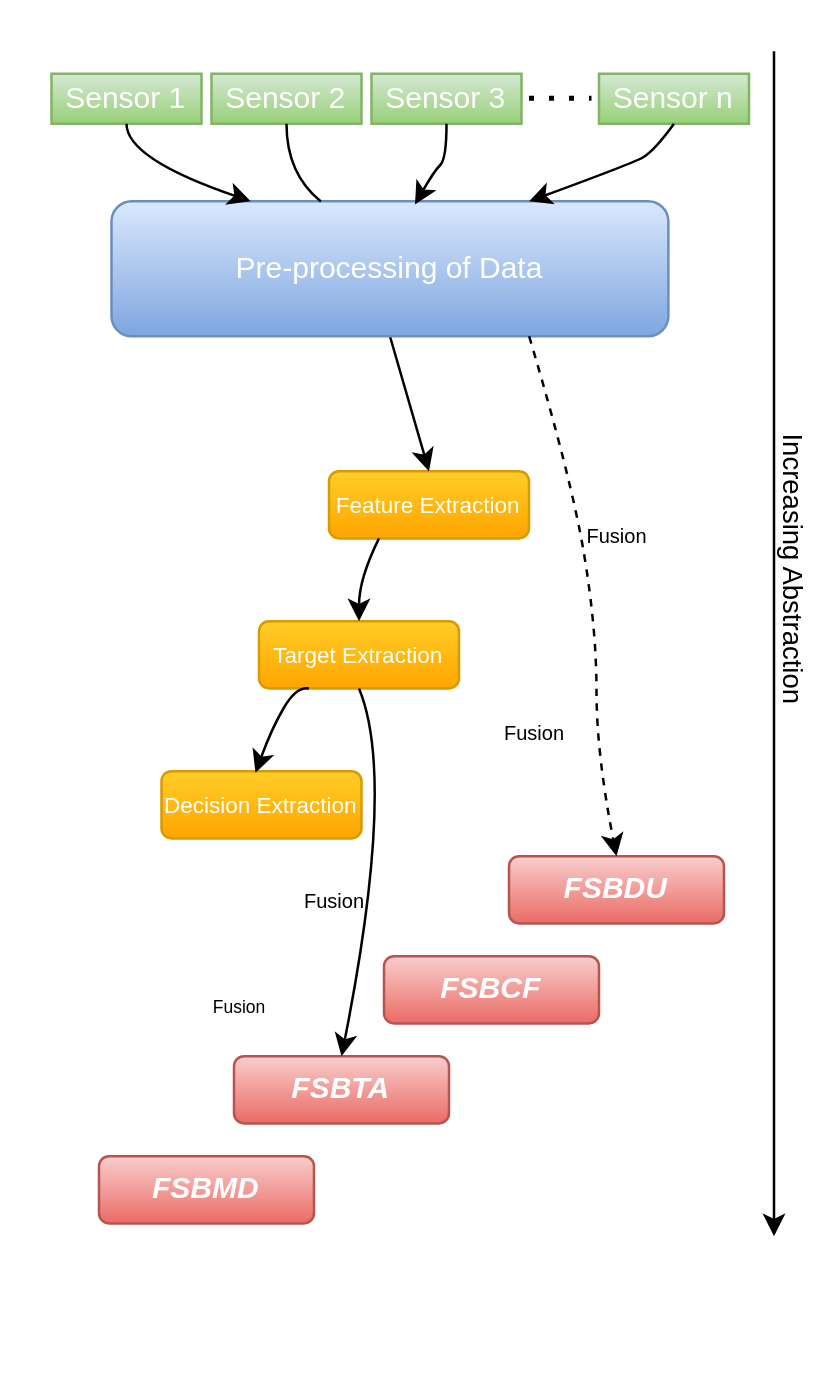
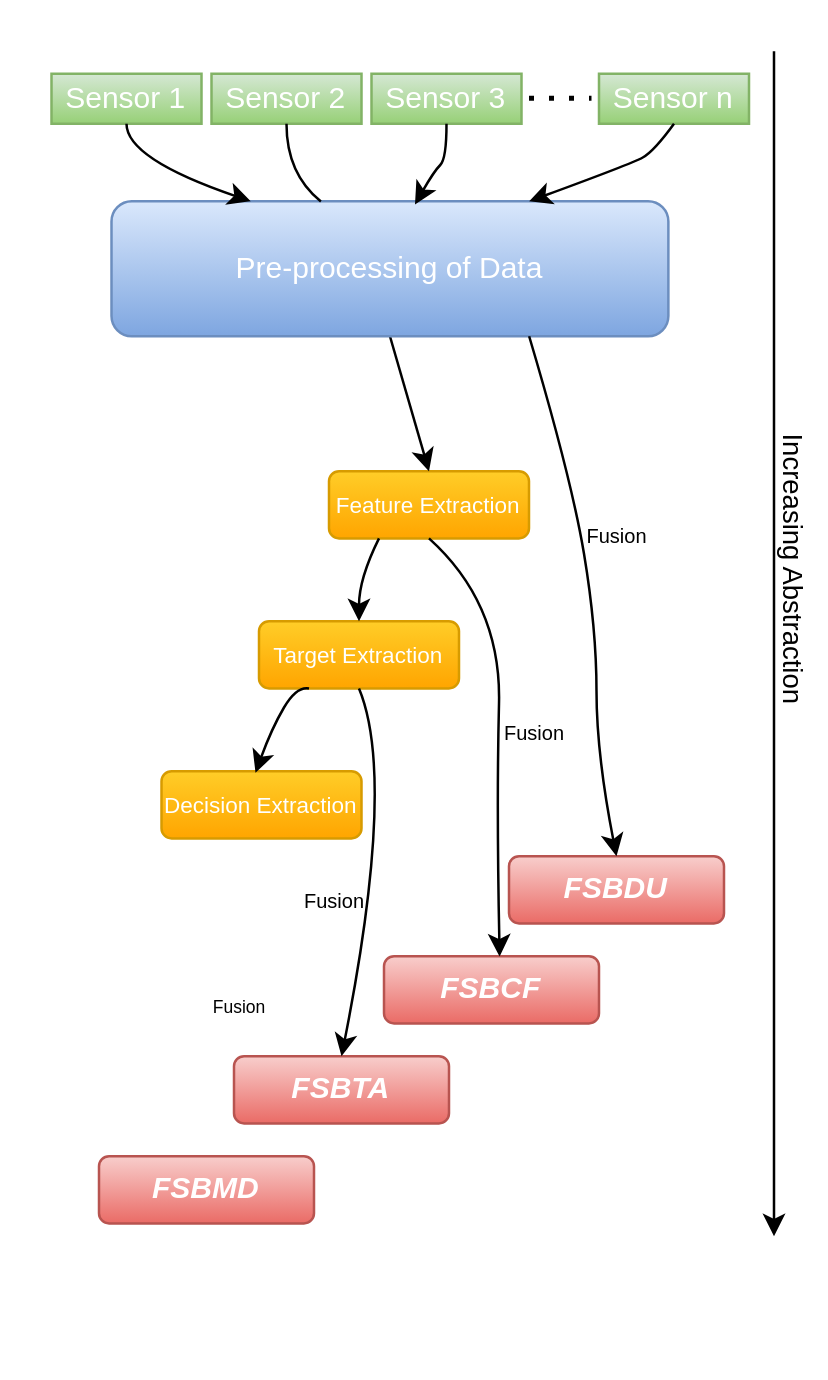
edge "Pre-processing of Data" -> "FSBDU": style dashed -> solid
edge "Feature Extraction" -> "FSBCF": added
